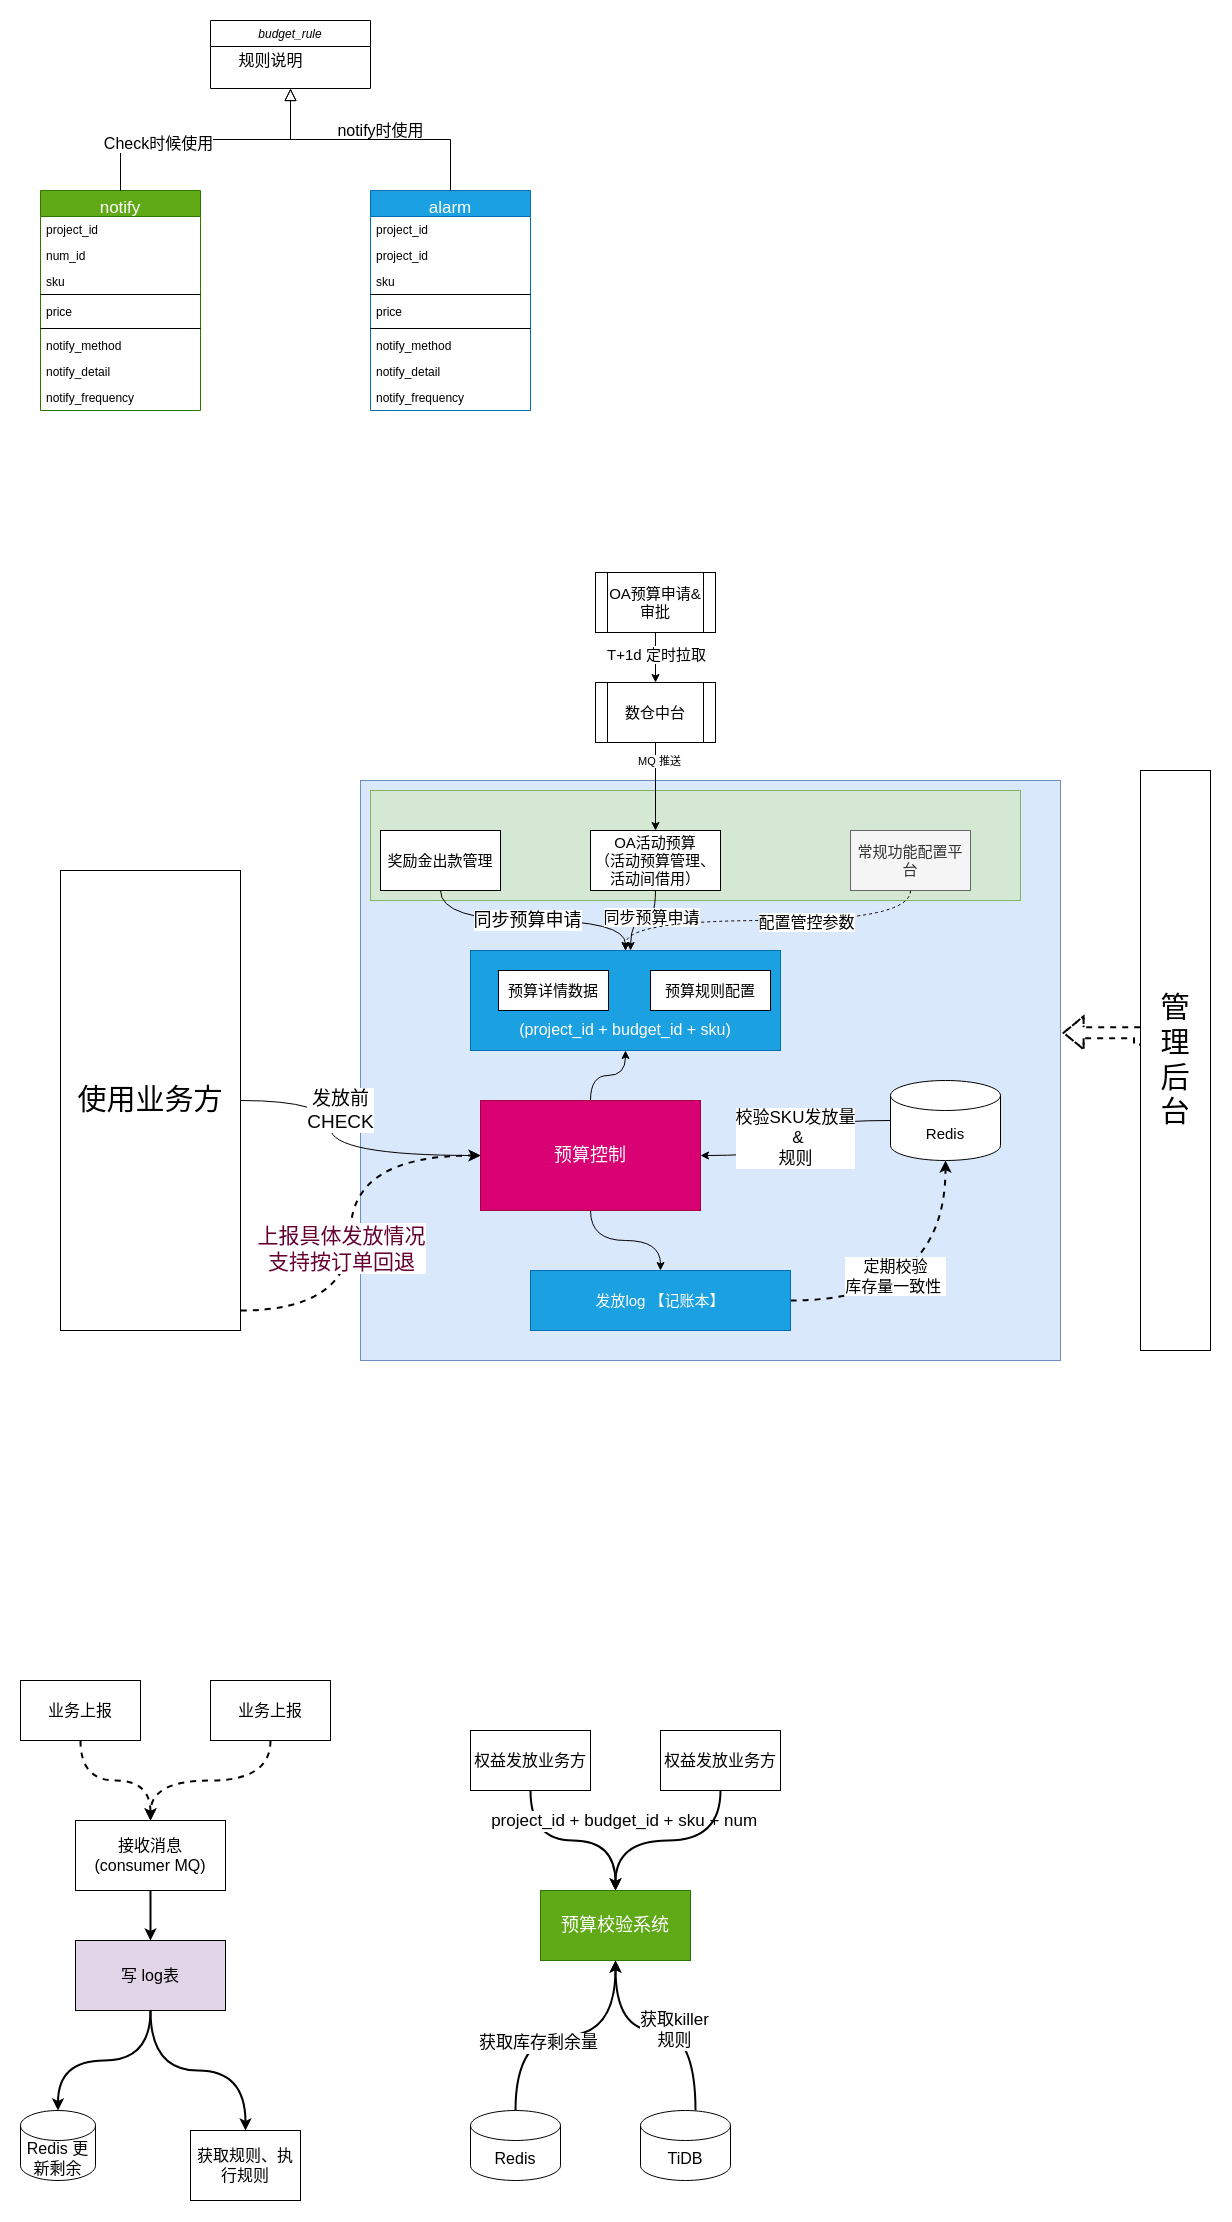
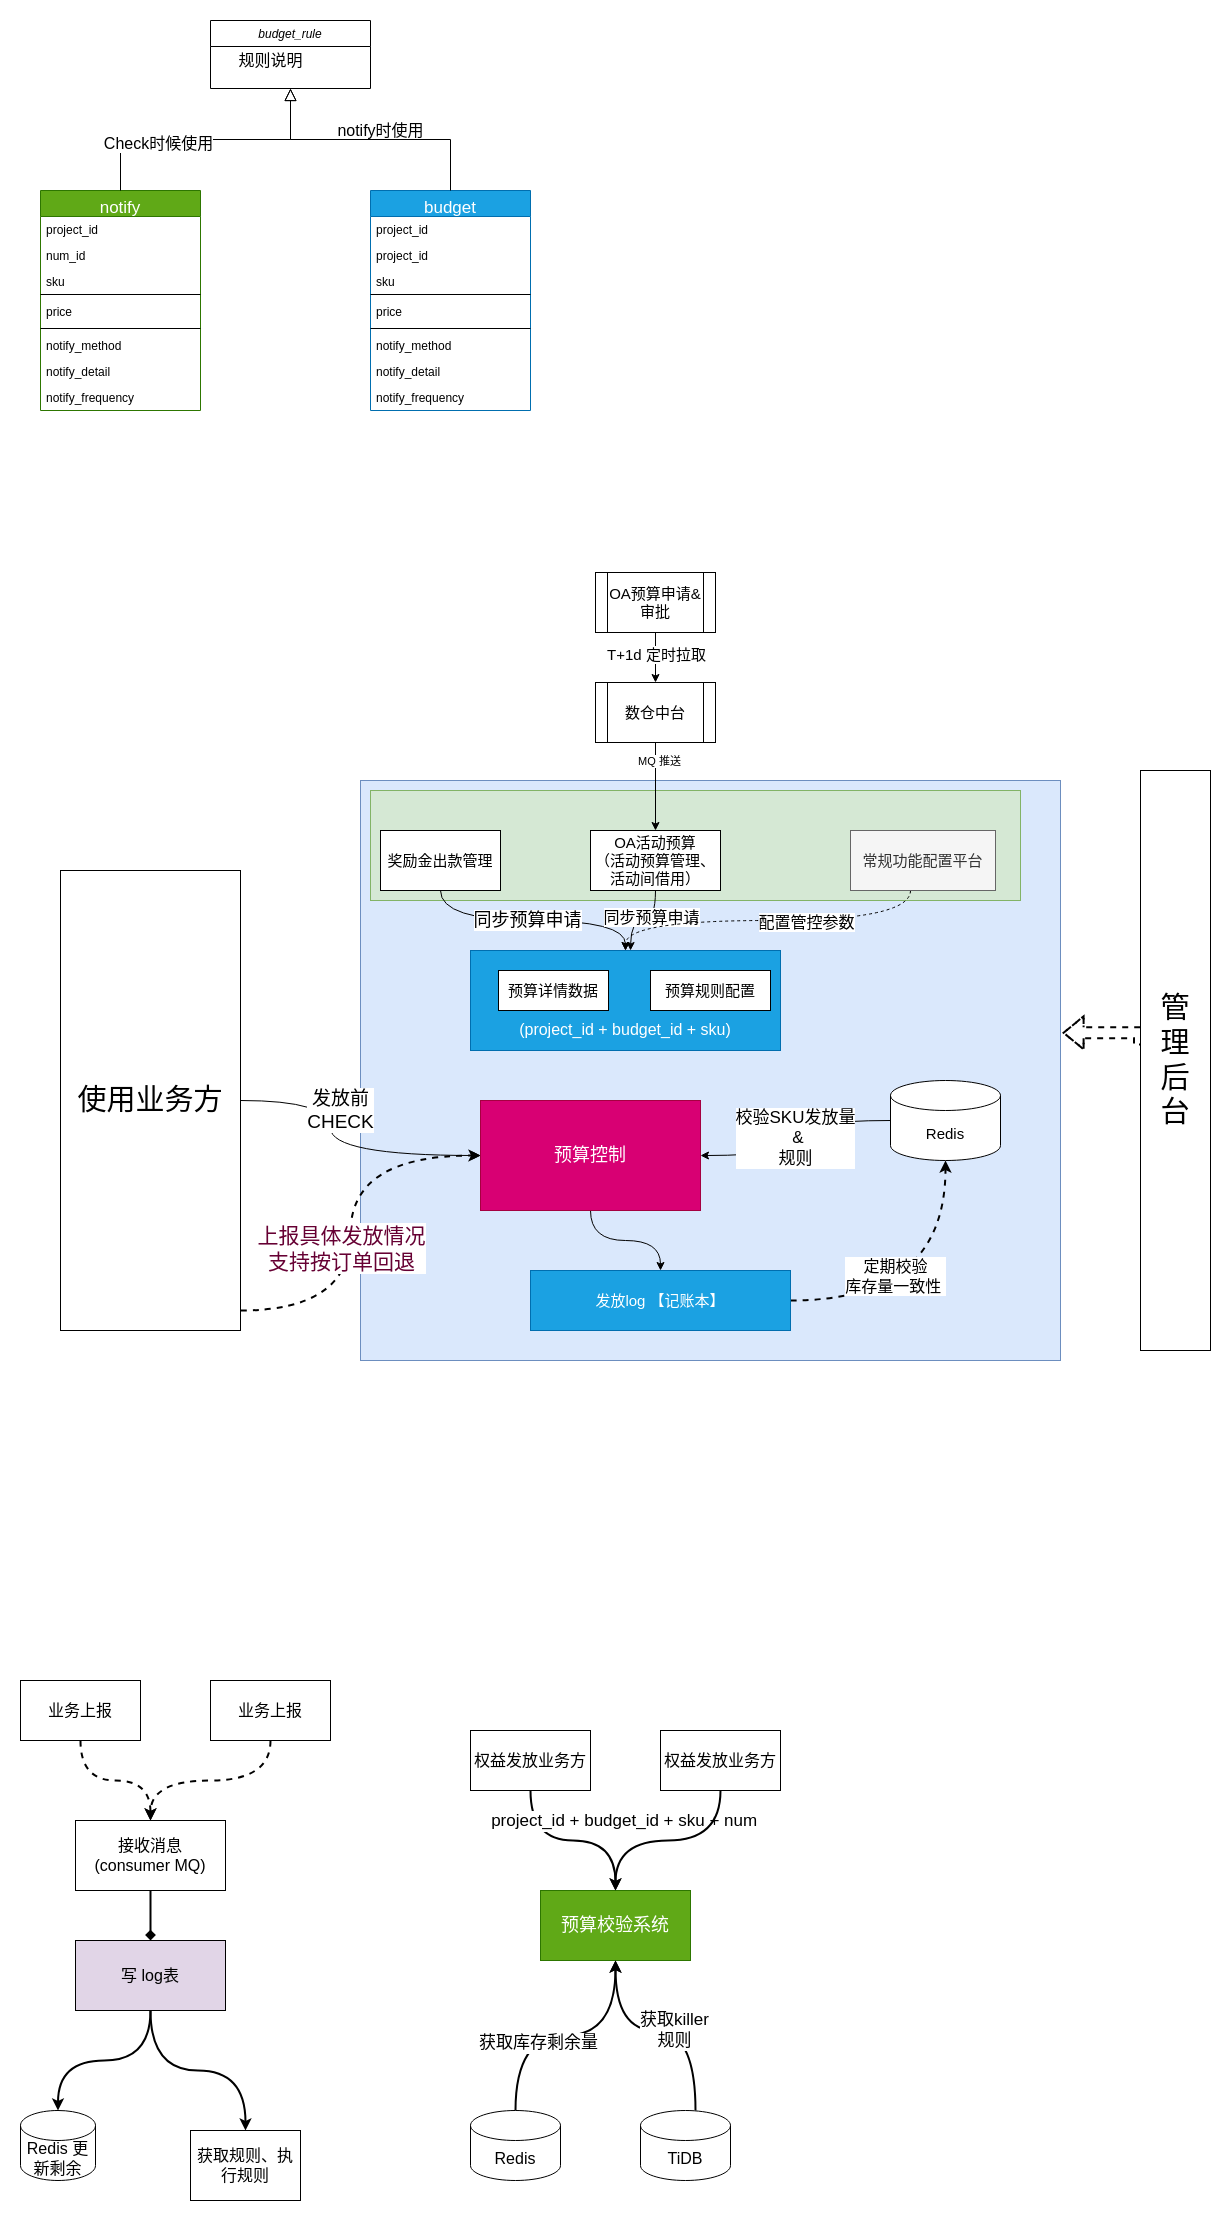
node "alarm": label "alarm" -> "budget"
node "常规功能配置平台": size 120x60 -> 145x60
edge "预算控制" -> "(project_id + budget_id + sku)": removed
edge "接收消息 (consumer MQ)" -> "写 log表": arrowhead classic -> diamond
